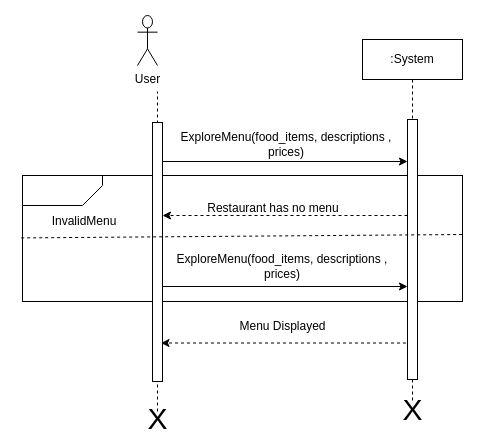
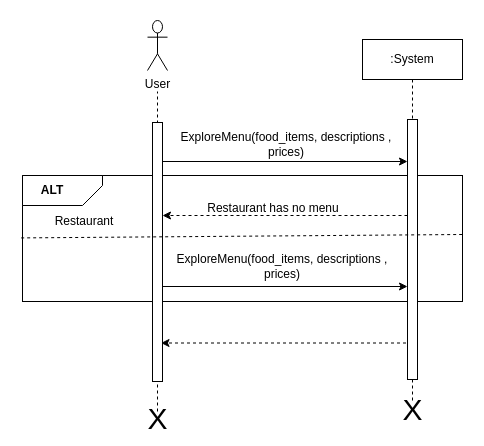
node "User": moved (148, 41) -> (158, 46)
node "ALT": added
node "InvalidMenu": label "InvalidMenu" -> "Restaurant"
node "Menu Displayed": removed
